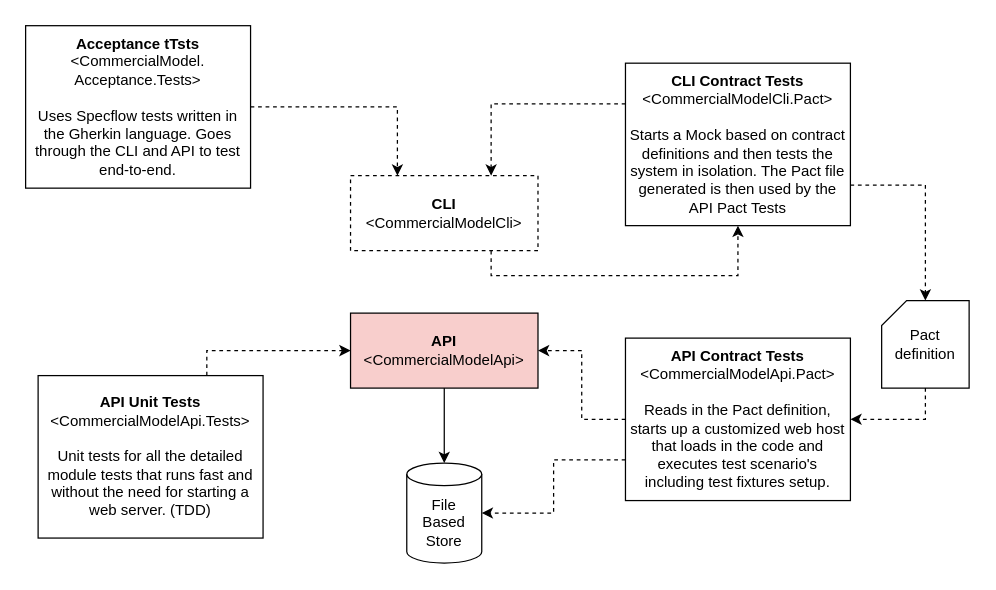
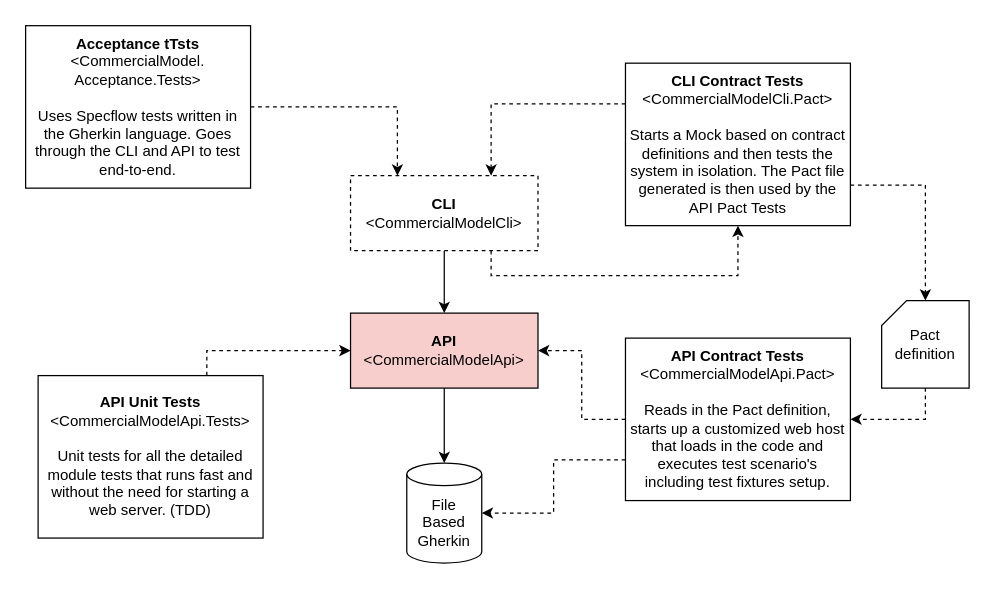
edge "CLI <CommercialModelCli>" -> "API <CommercialModelApi>": added
node "File Based Store": label "File Based Store" -> "File Based Gherkin"
